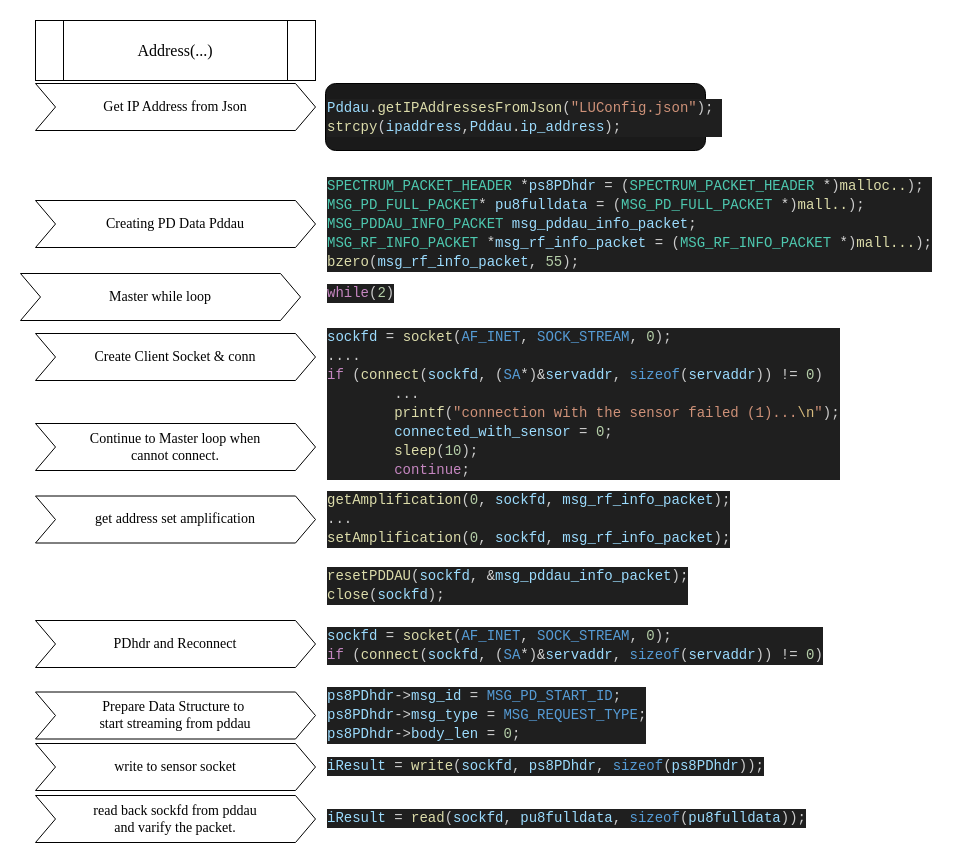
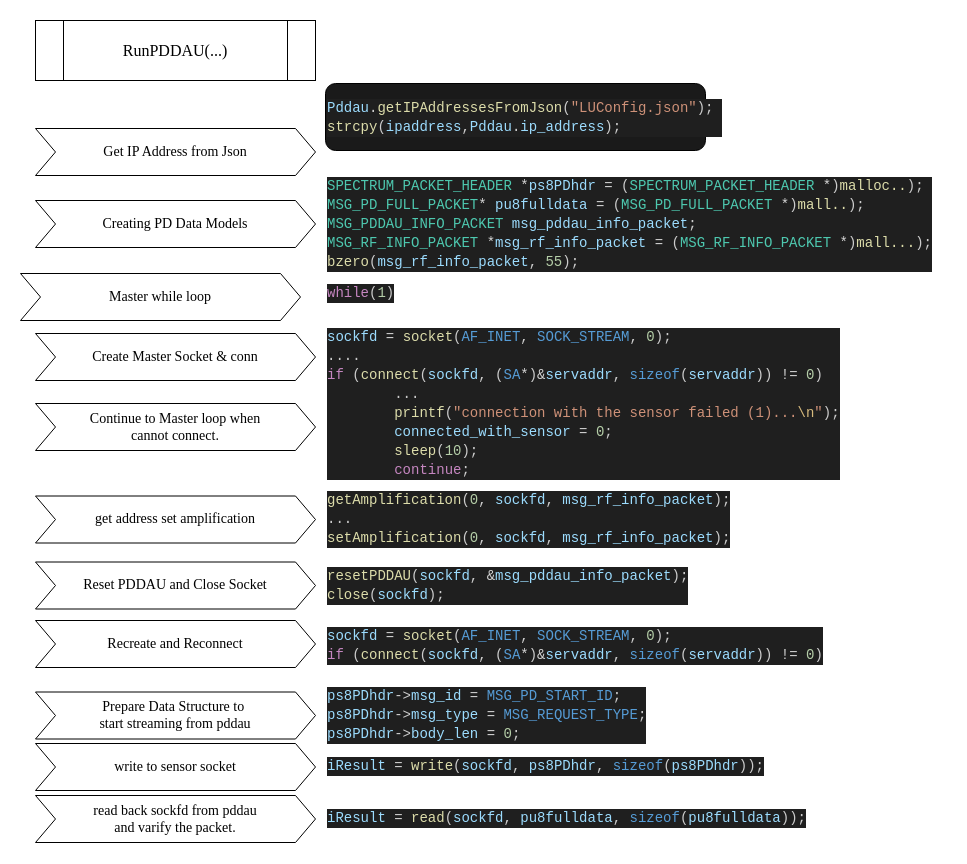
node "Address(...)": label "Address(...)" -> "RunPDDAU(...)"
node "Get IP Address from Json": moved (176, 107) -> (176, 152)
node "Creating PD Data Pddau": label "Creating PD Data Pddau" -> "Creating PD Data Models"
node "while(2)": label "while(2)" -> "while(1)"
node "Create Client Socket & conn": label "Create Client Socket & conn" -> "Create Master Socket & conn"
node "Continue to Master loop when cannot connect.": moved (176, 447) -> (176, 427)
node "Reset PDDAU and Close Socket": added
node "PDhdr and Reconnect": label "PDhdr and Reconnect" -> "Recreate and Reconnect"
